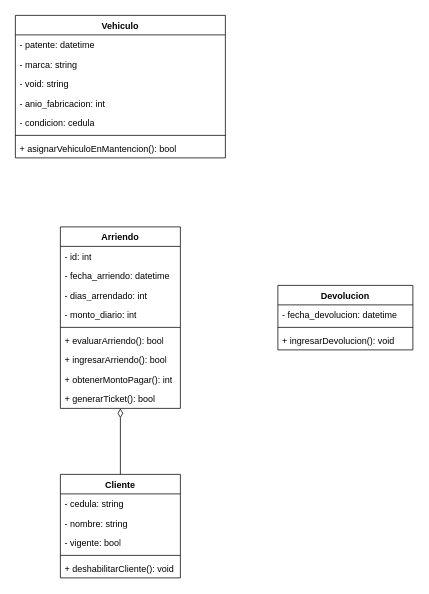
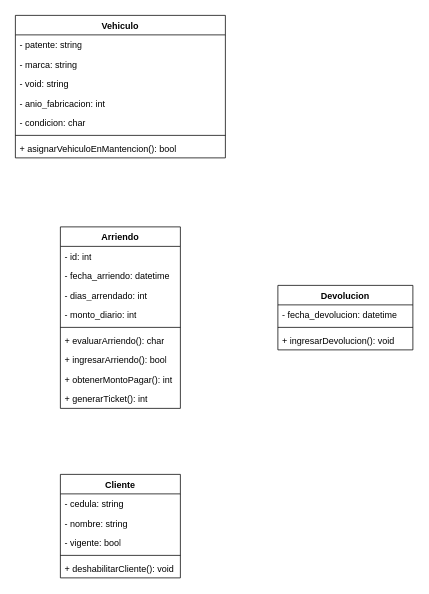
node "- patente: datetime": label "- patente: datetime" -> "- patente: string"
node "- condicion: cedula": label "- condicion: cedula" -> "- condicion: char"
node "+ evaluarArriendo(): bool": label "+ evaluarArriendo(): bool" -> "+ evaluarArriendo(): char"
node "+ generarTicket(): bool": label "+ generarTicket(): bool" -> "+ generarTicket(): int"
edge "Cliente" -> "Arriendo": removed
